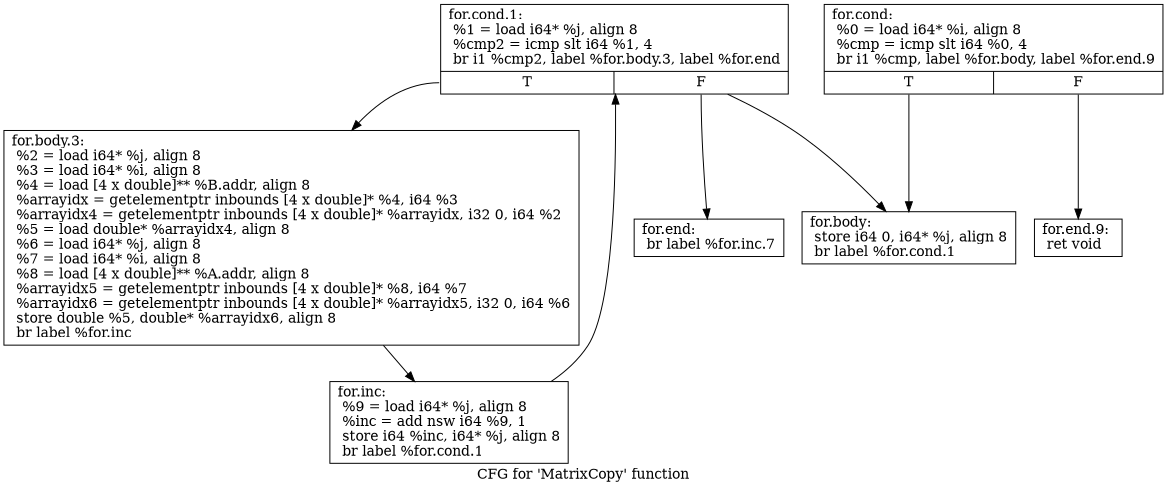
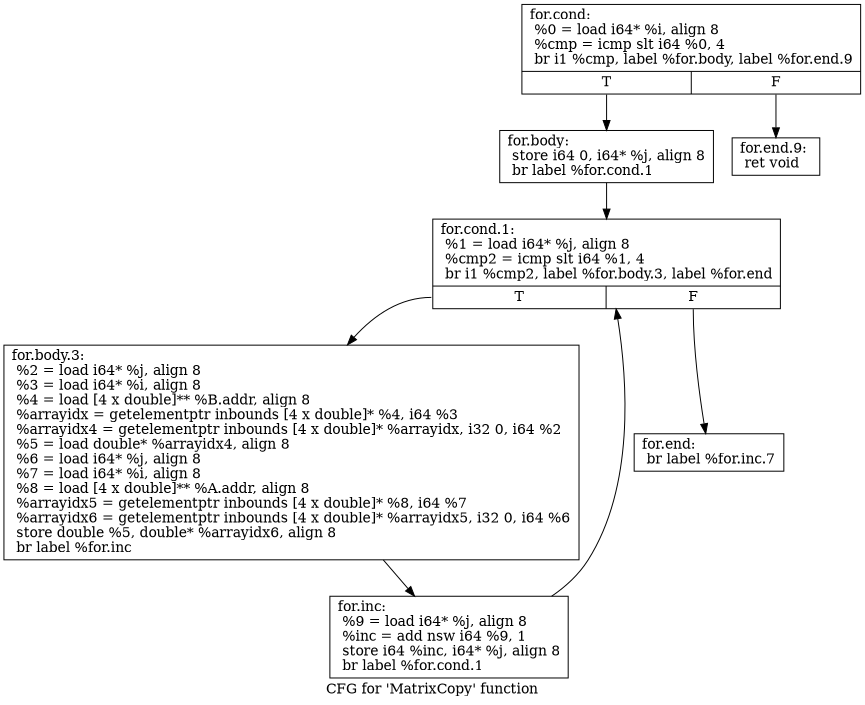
edge "for.cond.1:" -> "for.body:": reversed
